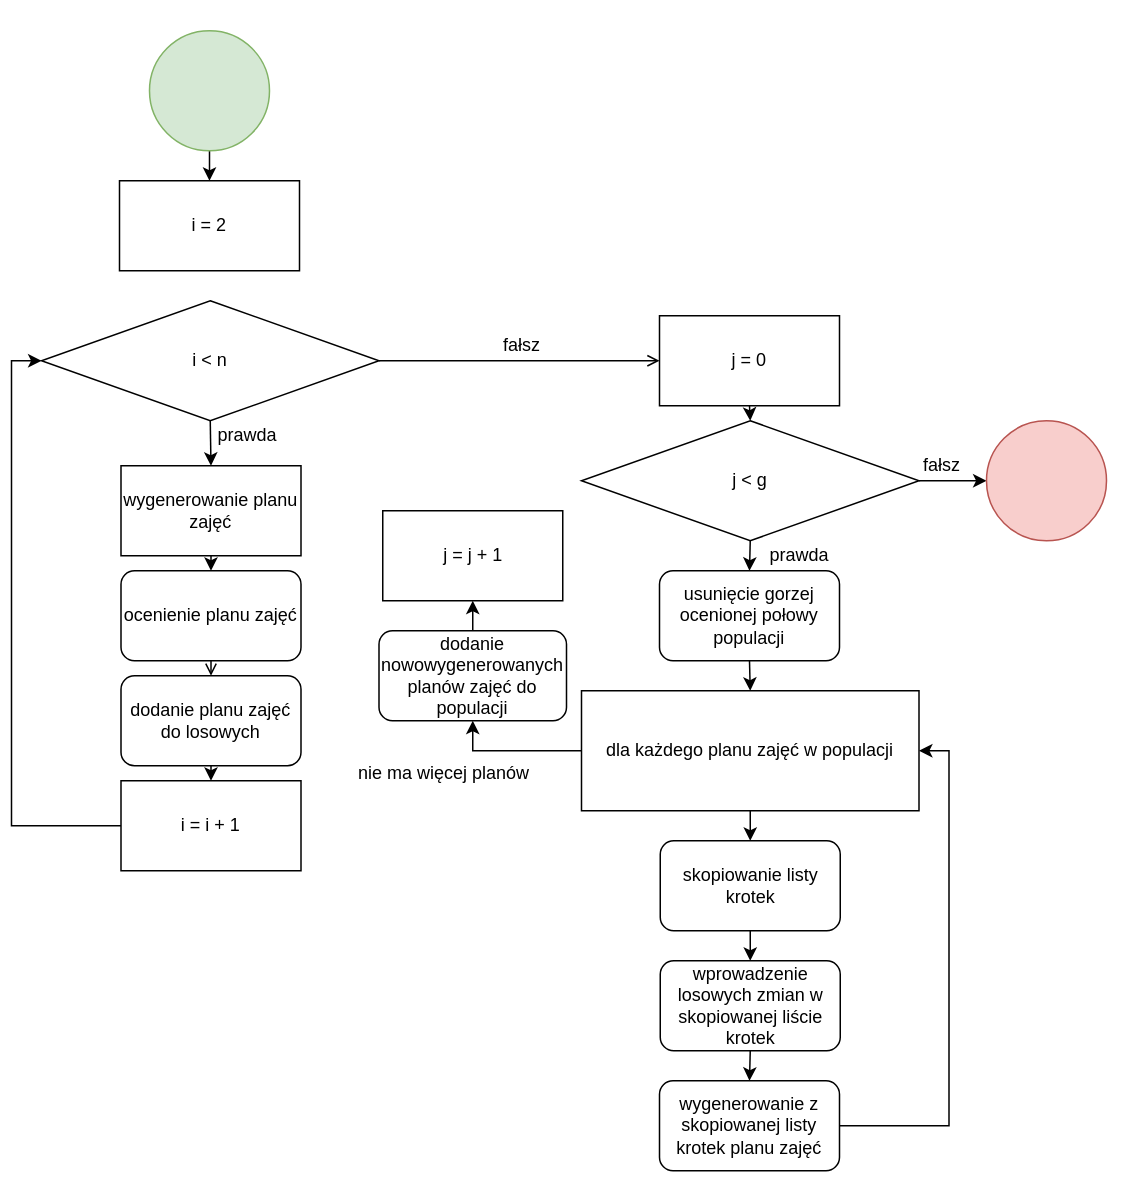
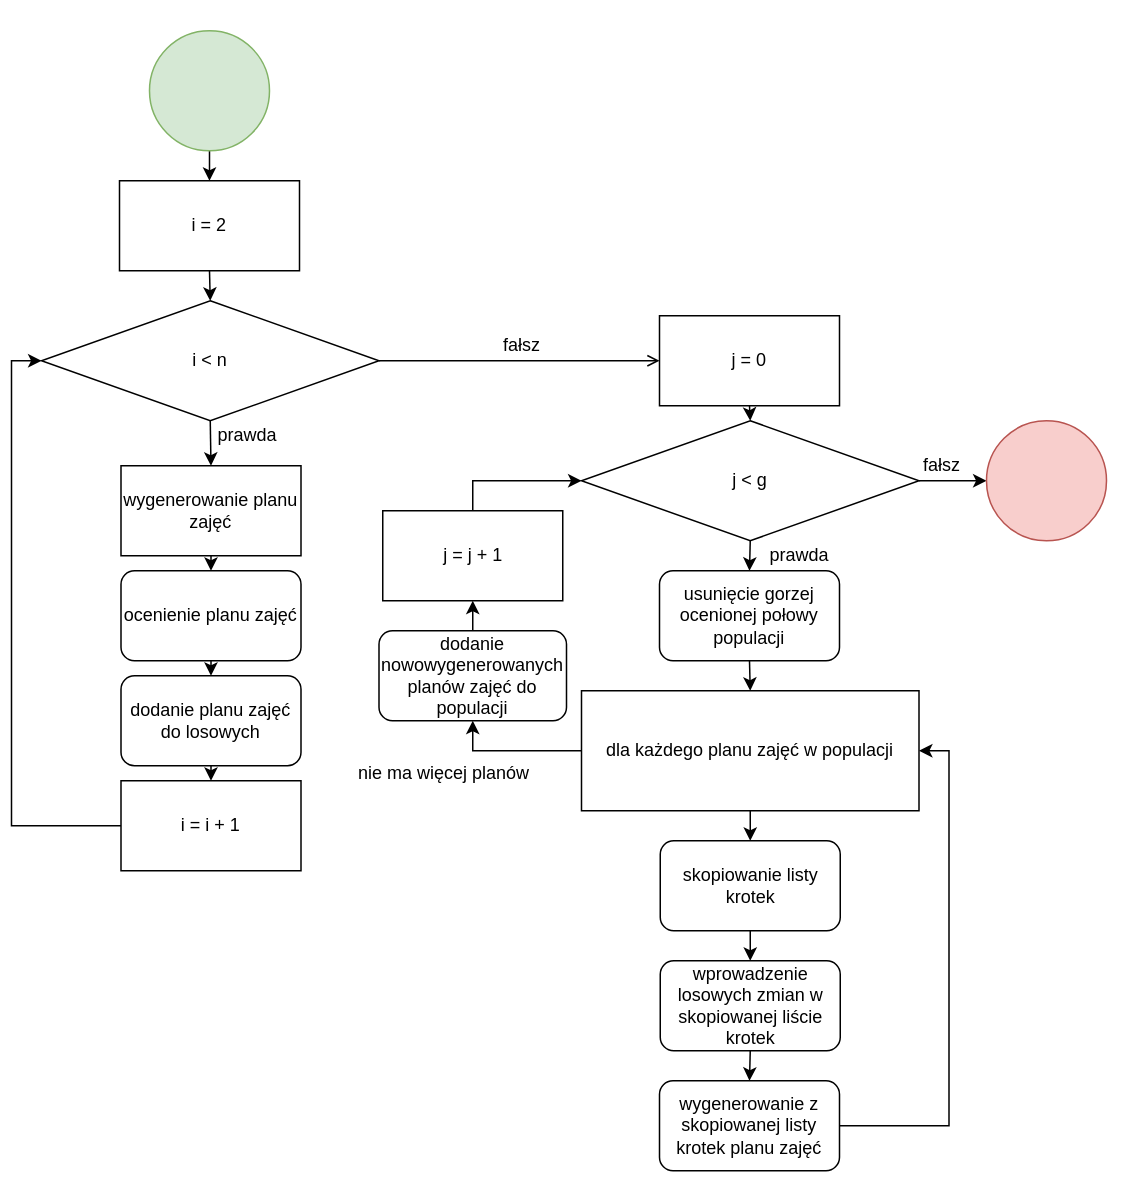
edge "i = 2" -> "i < n": added
edge "j = j + 1" -> "j < g": added
edge "ocenienie planu zajęć" -> "dodanie planu zajęć do losowych": arrowhead open -> classic
